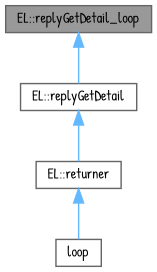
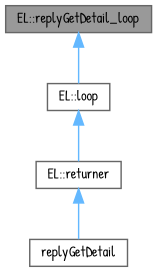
node "EL::replyGetDetail": label "EL::replyGetDetail" -> "EL::loop"
node "loop": label "loop" -> "replyGetDetail"
